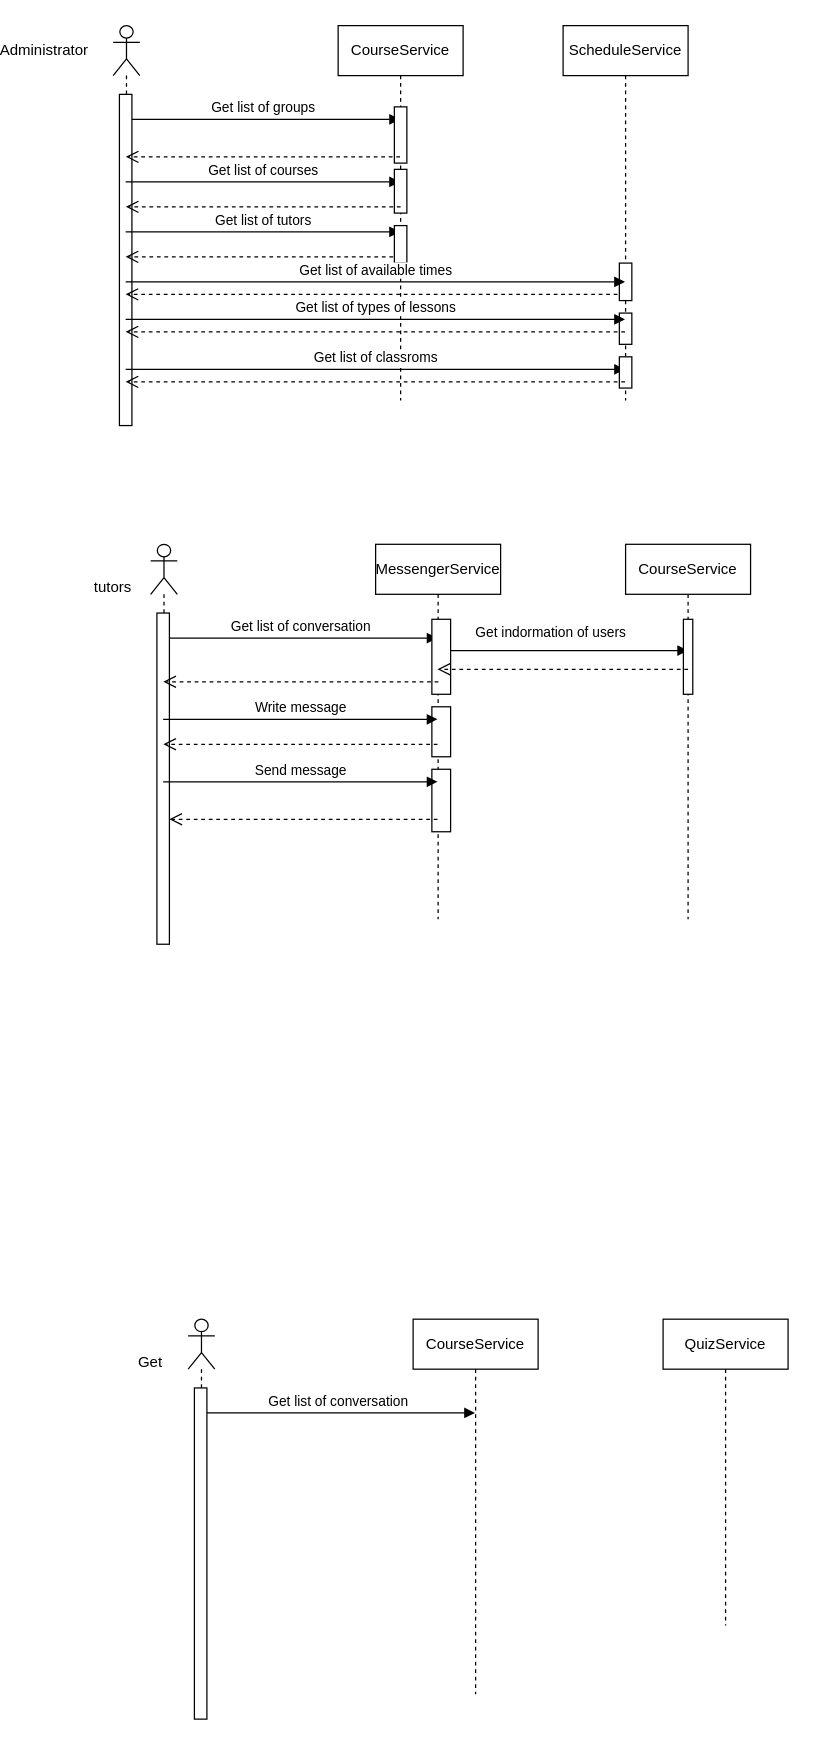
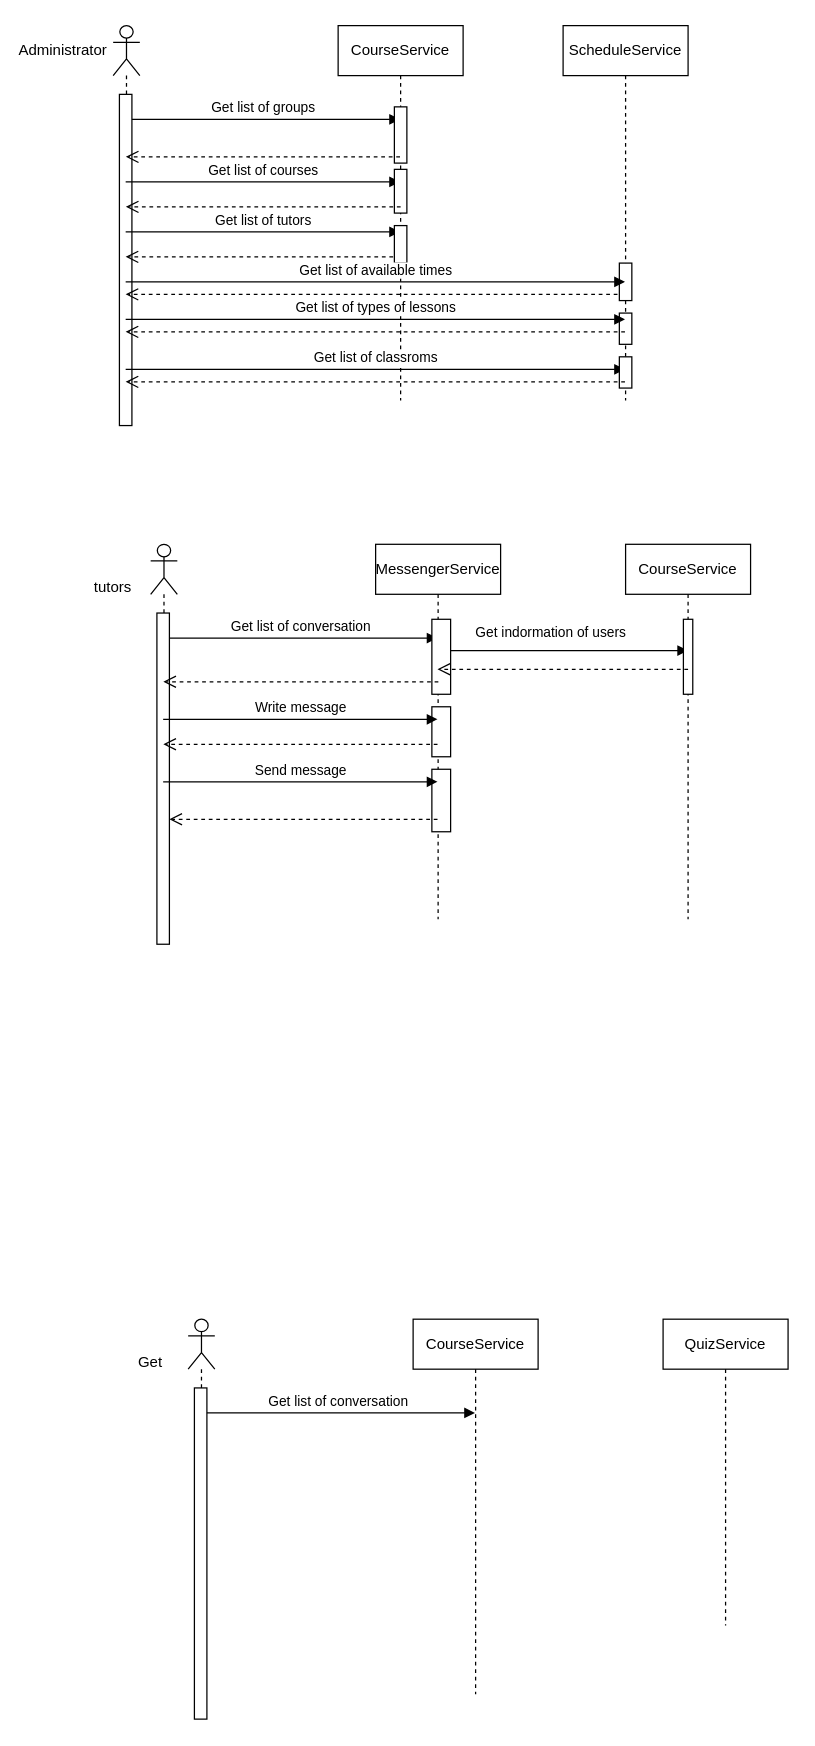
node "Administrator": moved (44, 51) -> (63, 51)
